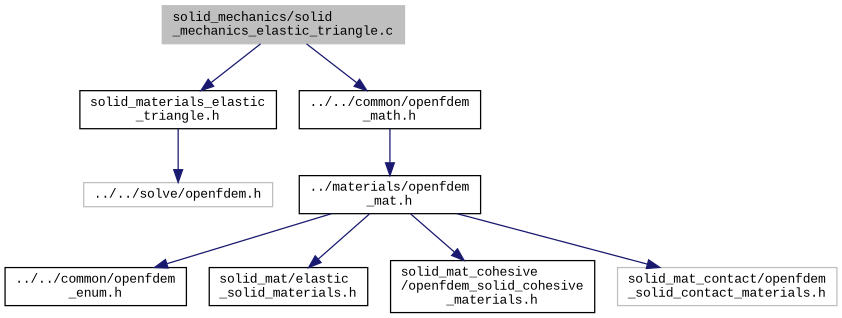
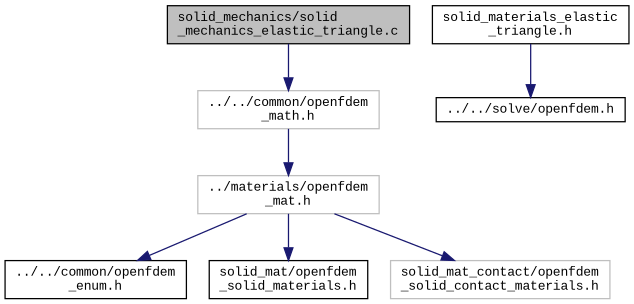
node "solid_mechanics/solid _mechanics_elastic_triangle.c": color grey75 -> black
edge "solid_mechanics/solid _mechanics_elastic_triangle.c" -> "solid_materials_elastic _triangle.h": removed
node "../../common/openfdem _math.h": color black -> grey75
node "../../solve/openfdem.h": color grey75 -> black
node "../materials/openfdem _mat.h": color black -> grey75
node "solid_mat/elastic _solid_materials.h": label "solid_mat/elastic _solid_materials.h" -> "solid_mat/openfdem _solid_materials.h"
node "solid_mat_cohesive /openfdem_solid_cohesive _materials.h": removed
